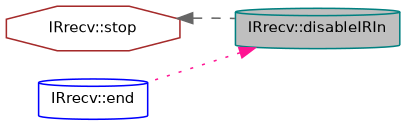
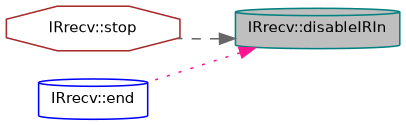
edge "IRrecv::disableIRIn" -> "IRrecv::stop": reversed
